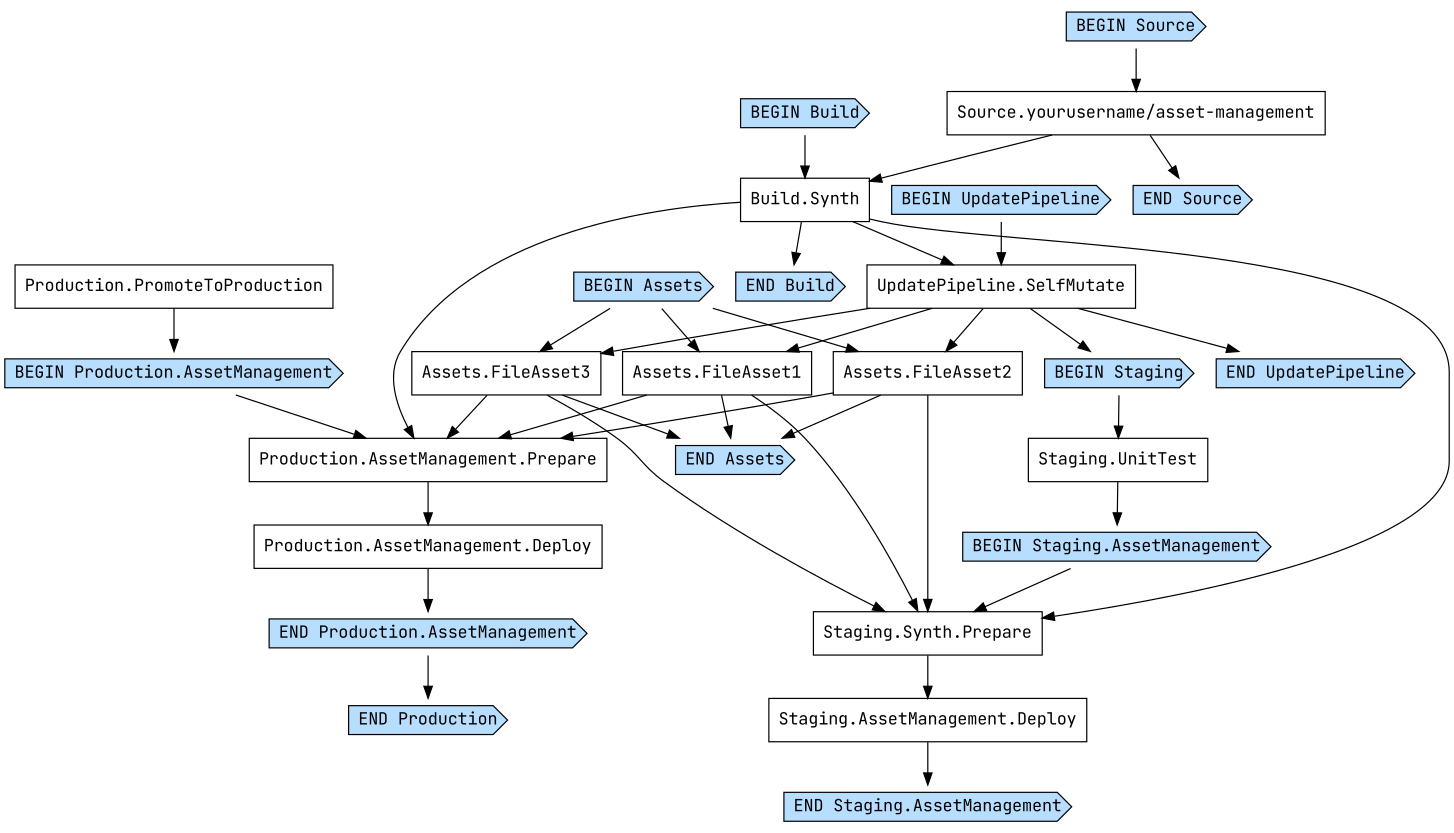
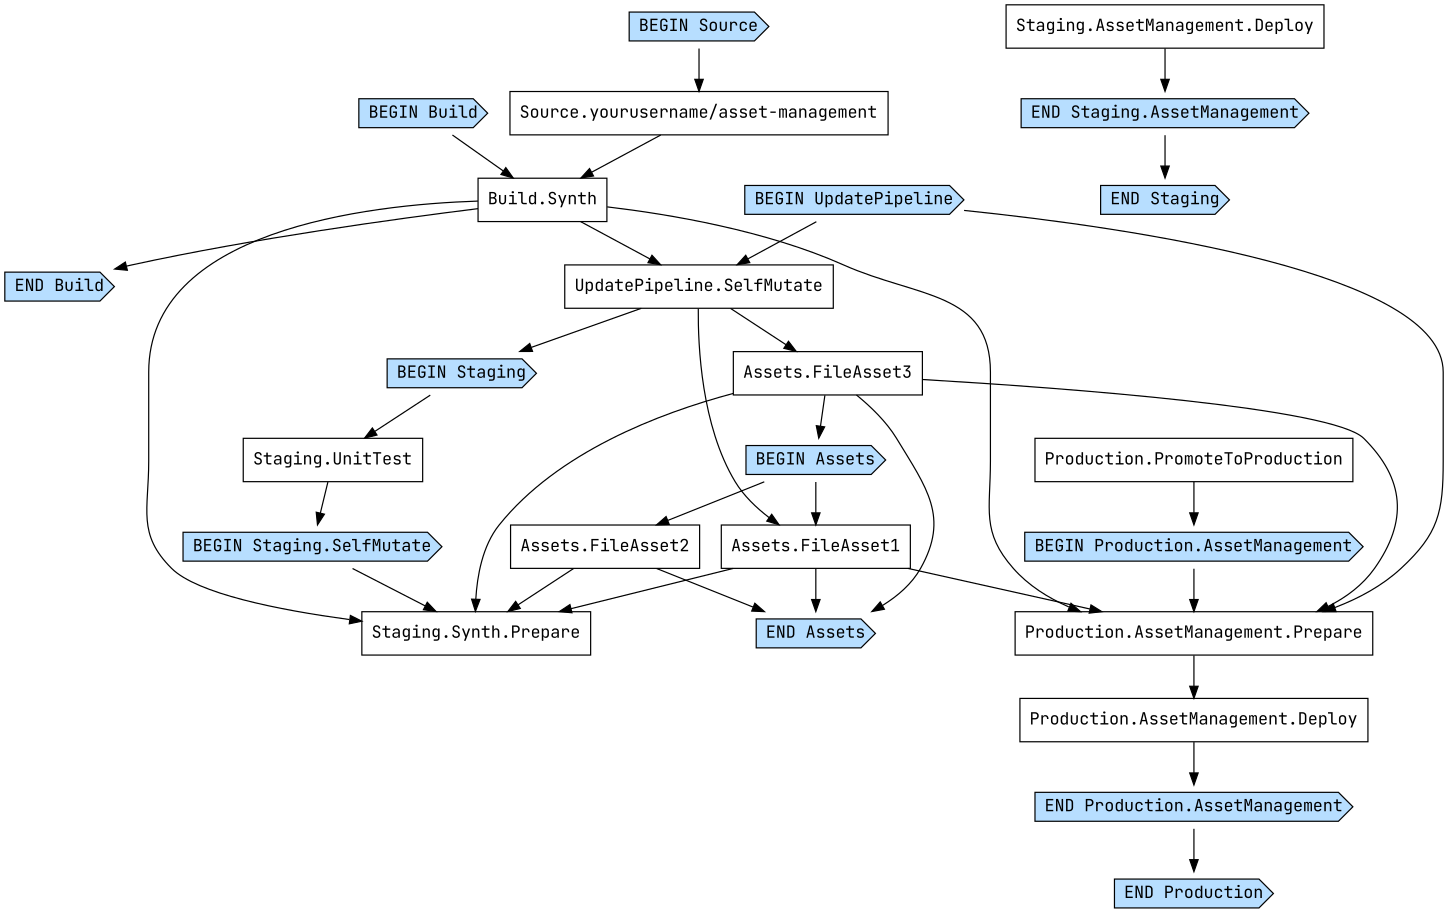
node "END Staging": added
node "END Source": removed
edge "UpdatePipeline.SelfMutate" -> "Assets.FileAsset2": removed
edge "BEGIN Assets" -> "Assets.FileAsset3": reversed
node "END UpdatePipeline": removed
edge "Assets.FileAsset2" -> "Production.AssetManagement.Prepare": now "BEGIN UpdatePipeline" -> "Production.AssetManagement.Prepare"
node "BEGIN Staging.AssetManagement": label "BEGIN Staging.AssetManagement" -> "BEGIN Staging.SelfMutate"
edge "Staging.Synth.Prepare" -> "Staging.AssetManagement.Deploy": removed
